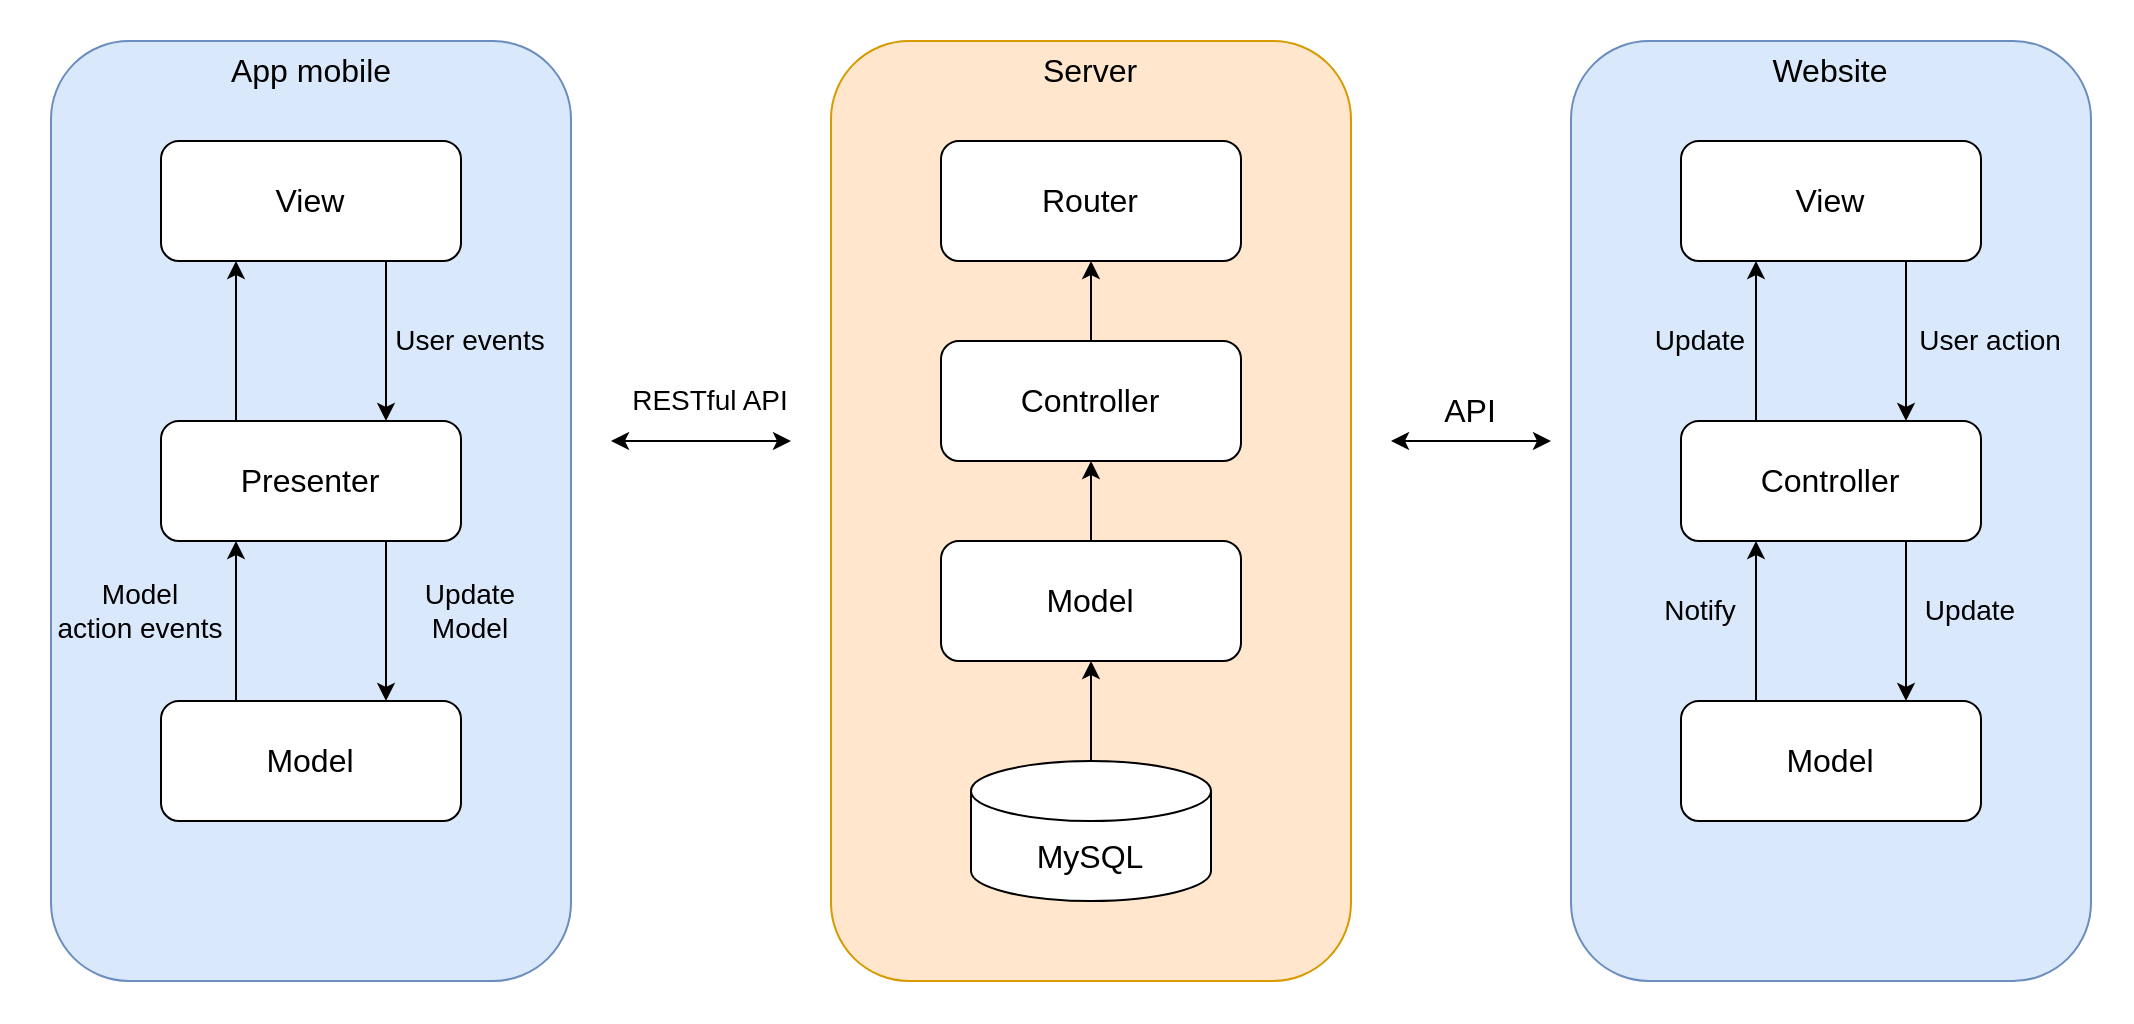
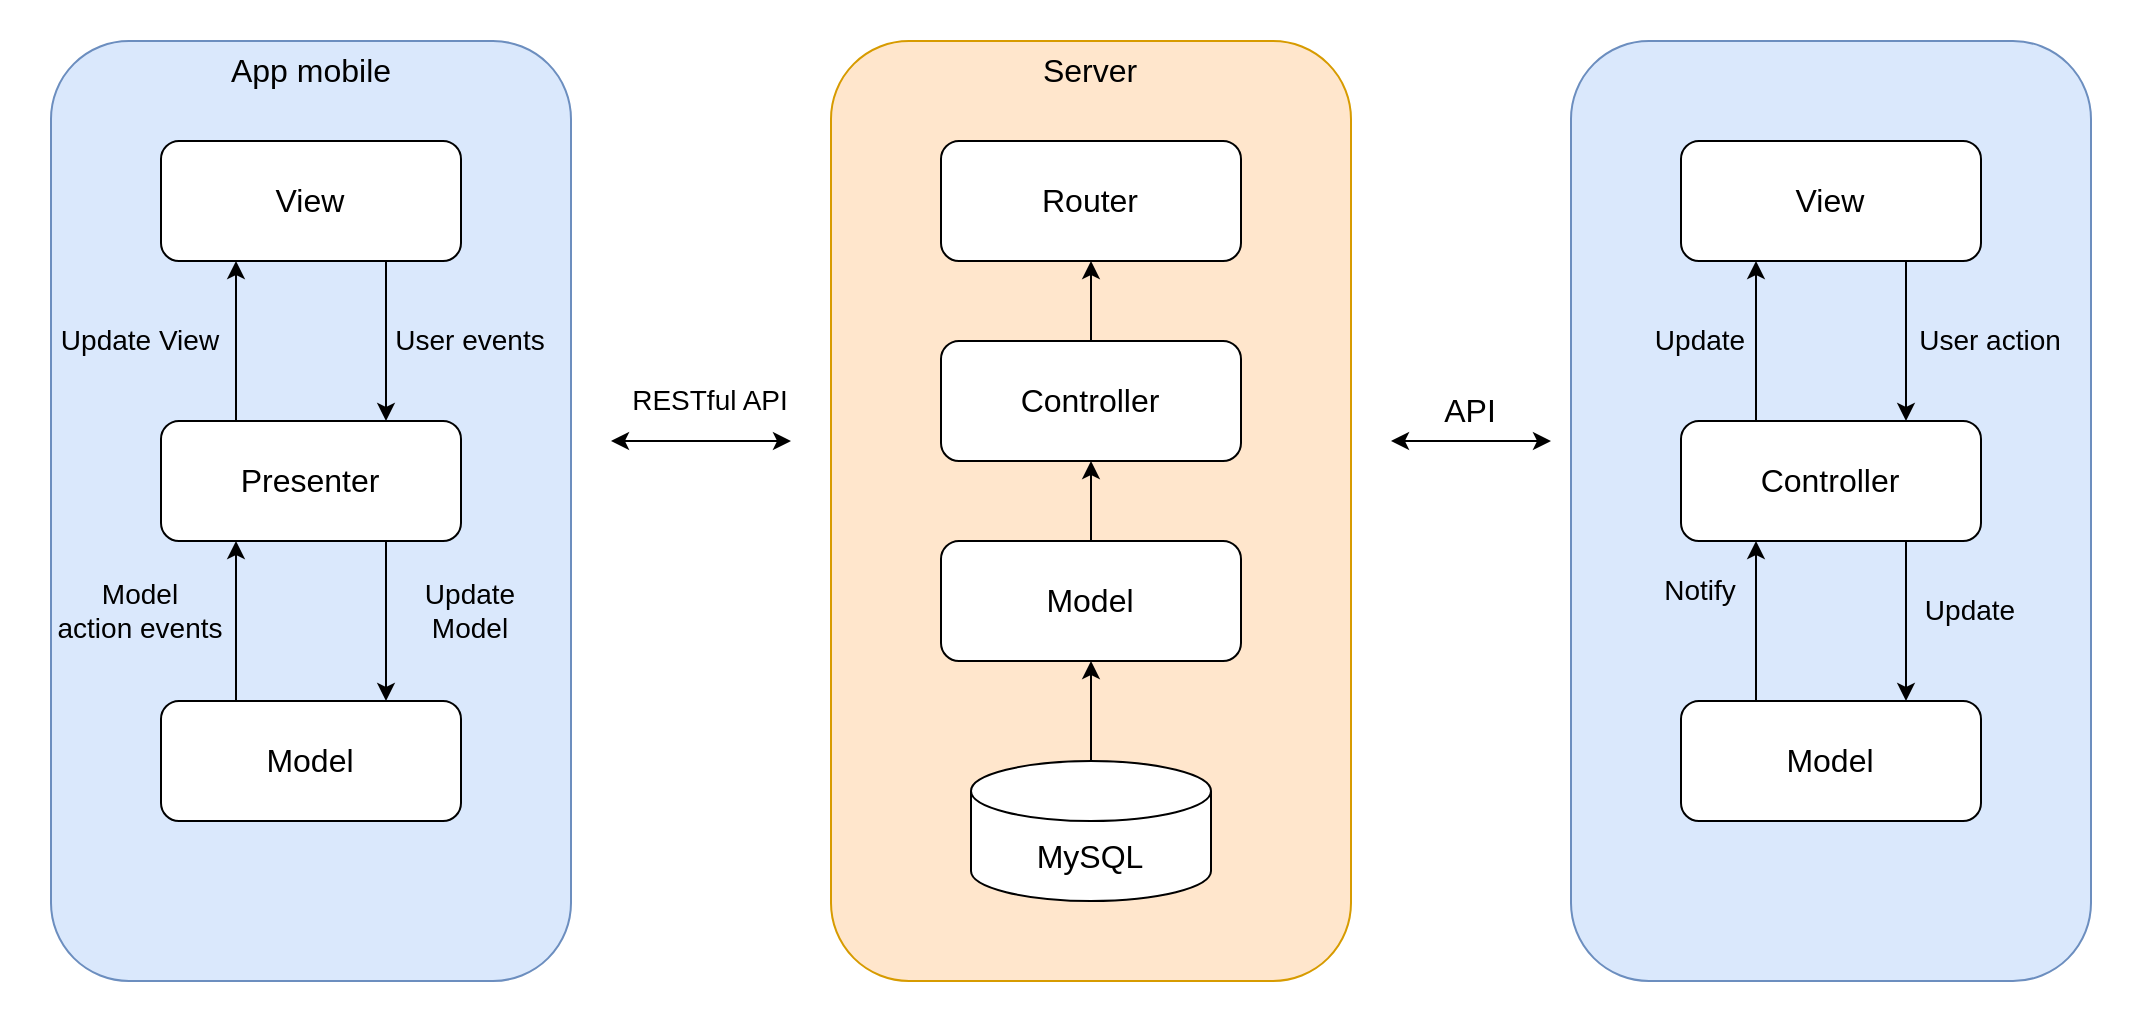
node "Website": removed
node "Update View": added
node "Notify": moved (1701, 611) -> (1701, 591)
